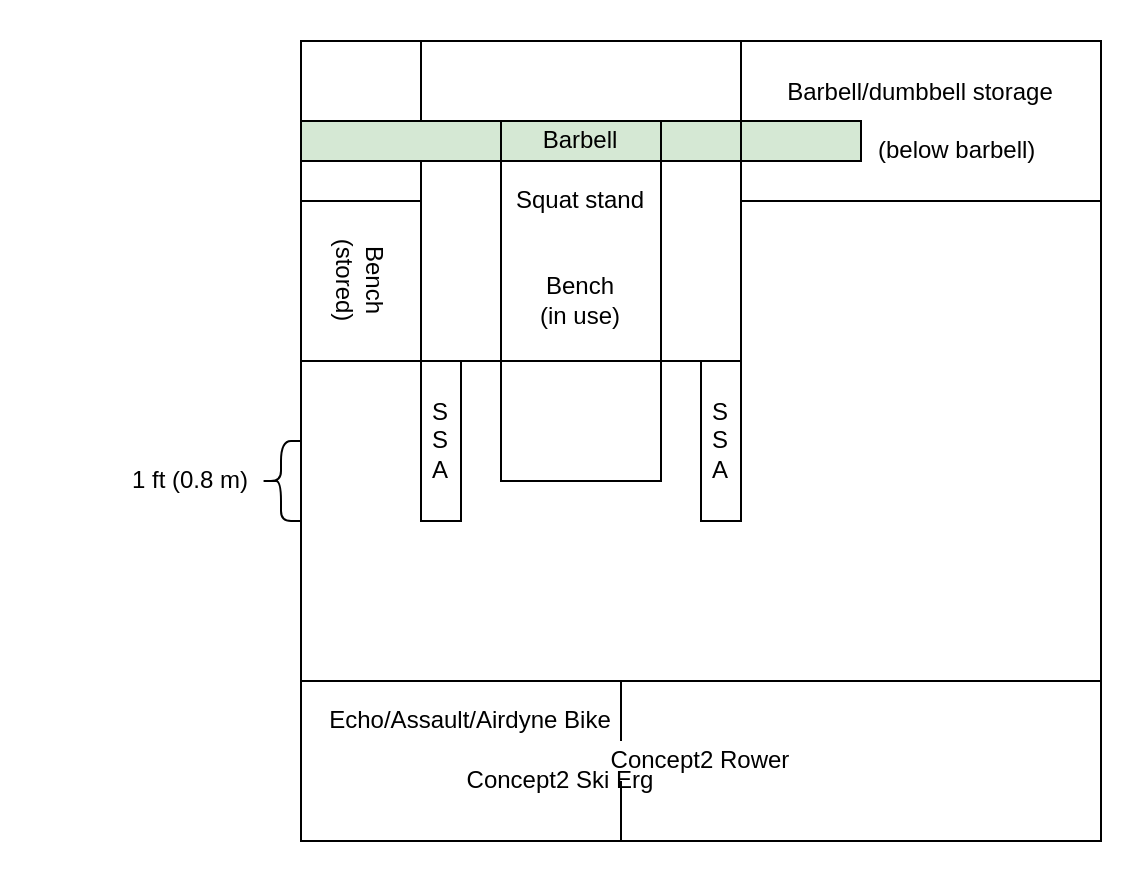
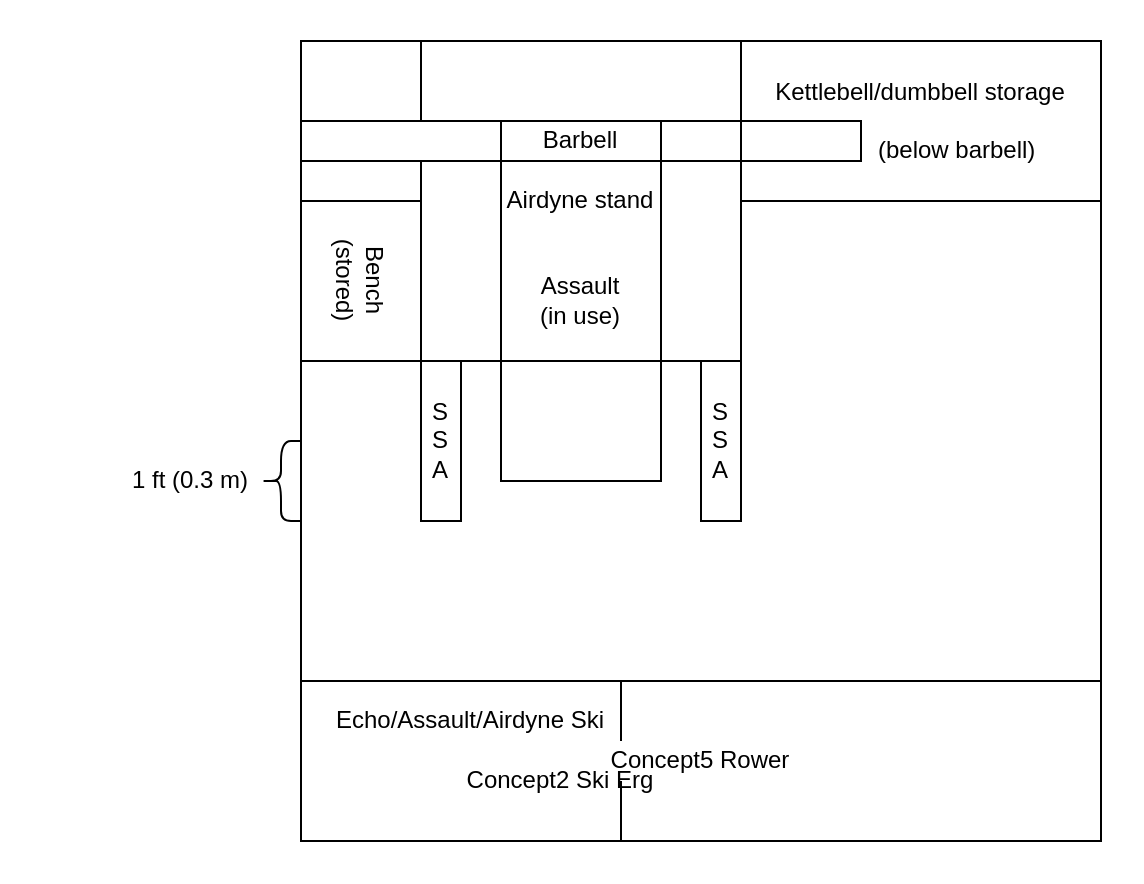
node "Barbell/dumbbell storage (below barbell)": label "Barbell/dumbbell storage (below barbell)" -> "Kettlebell/dumbbell storage (below barbell)"
node "Barbell": fillcolor #d5e8d4 -> #ffffff
node "Squat stand": label "Squat stand" -> "Airdyne stand"
node "Bench (in use)": label "Bench (in use)" -> "Assault (in use)"
node "1 ft (0.8 m)": label "1 ft (0.8 m)" -> "1 ft (0.3 m)"
node "Echo/Assault/Airdyne Bike": label "Echo/Assault/Airdyne Bike" -> "Echo/Assault/Airdyne Ski"
node "Concept2 Rower": label "Concept2 Rower" -> "Concept5 Rower"
